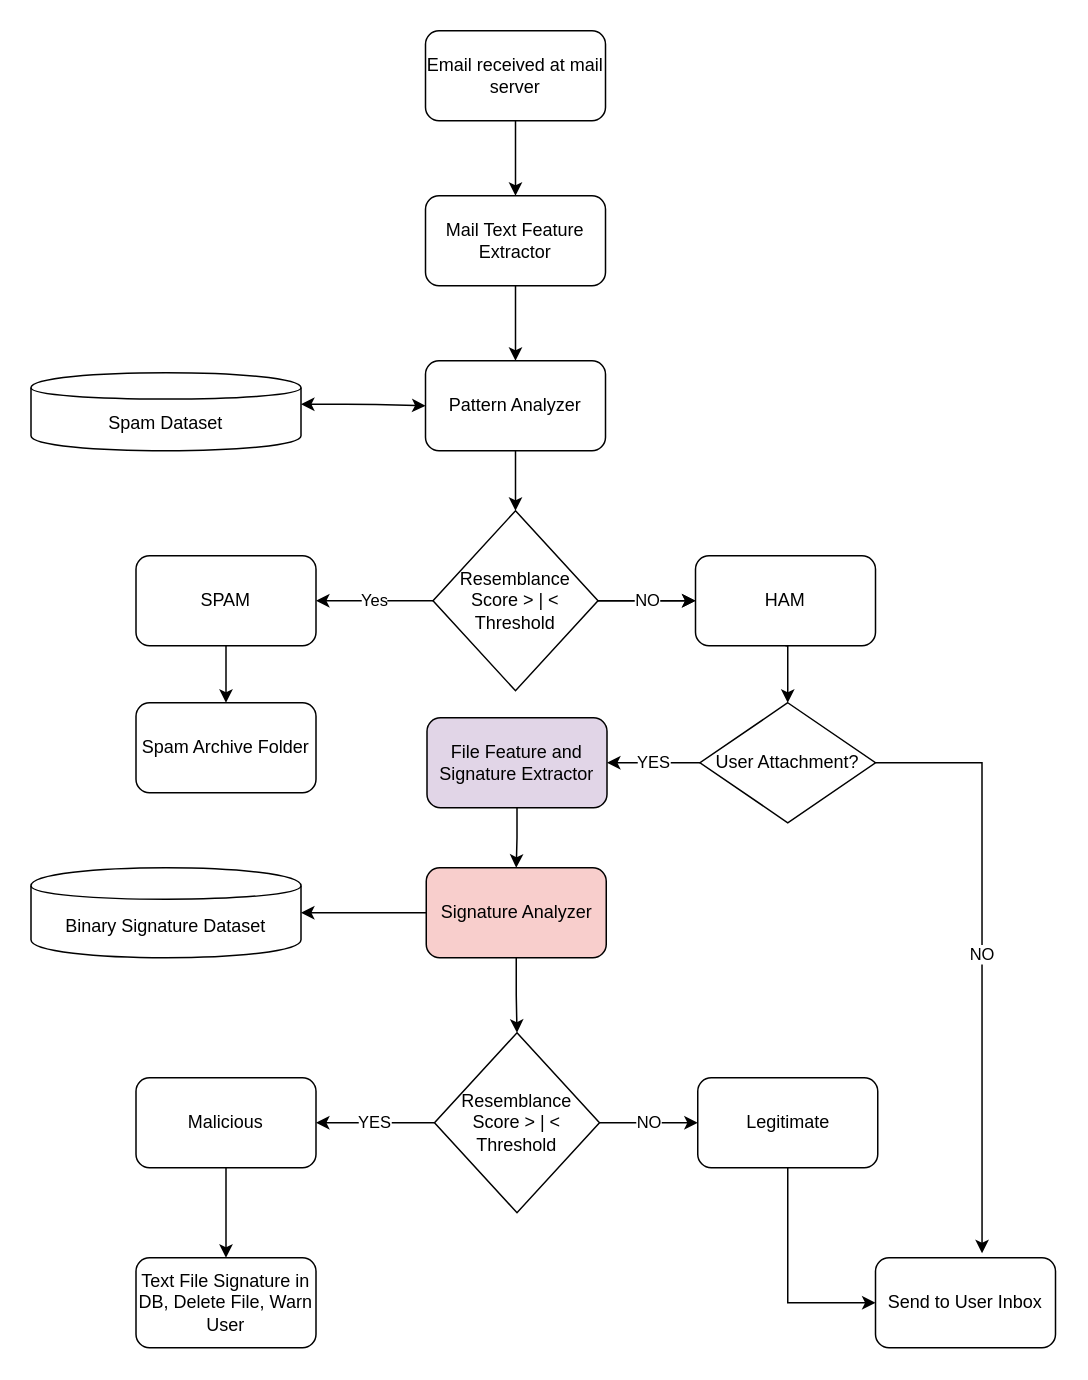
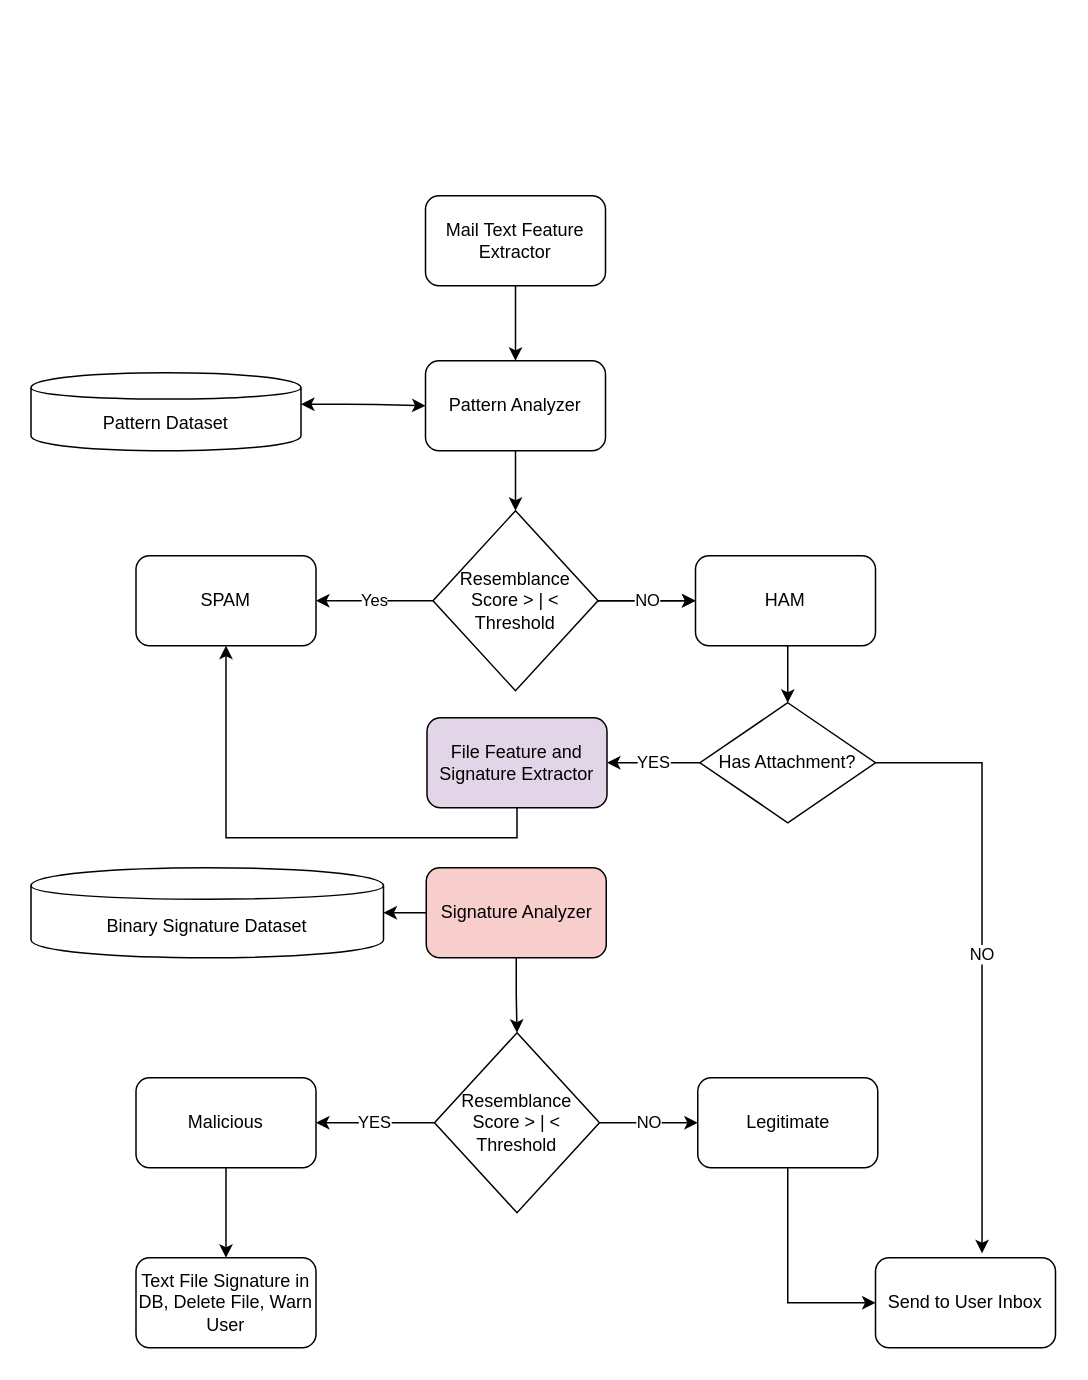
node "Email received at mail server": removed
edge "Email received at mail server" -> "Mail Text Feature Extractor": removed
node "Spam Dataset": label "Spam Dataset" -> "Pattern Dataset"
edge "SPAM" -> "Spam Archive Folder": removed
node "Spam Archive Folder": removed
node "User Attachment?": label "User Attachment?" -> "Has Attachment?"
edge "File Feature and Signature Extractor" -> "Signature Analyzer": now "File Feature and Signature Extractor" -> "SPAM"
node "Binary Signature Dataset": size 270x90 -> 353x90
